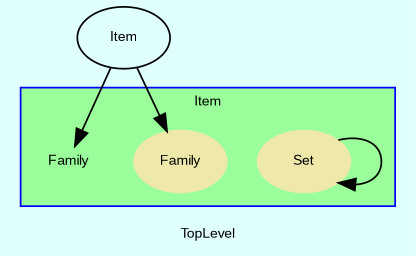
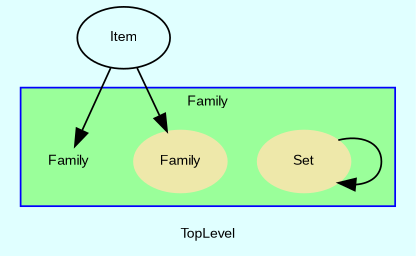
cluster "Item": label "Item" -> "Family"
